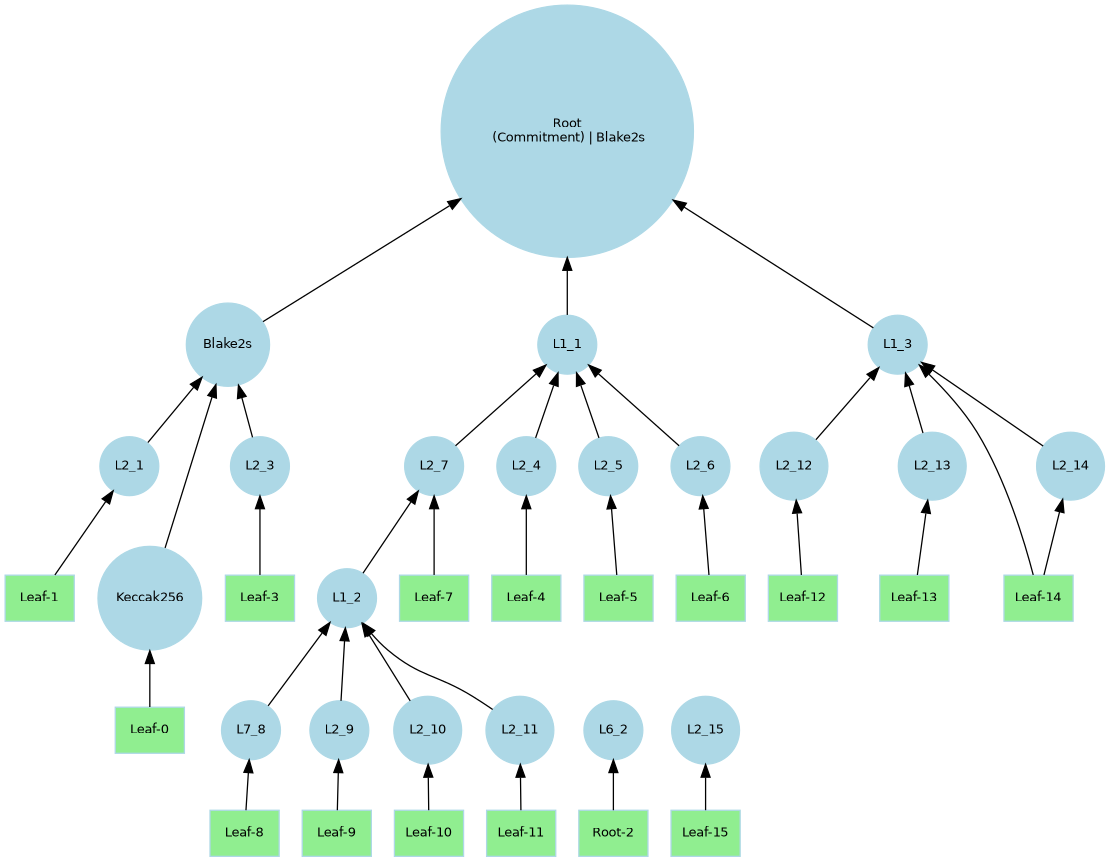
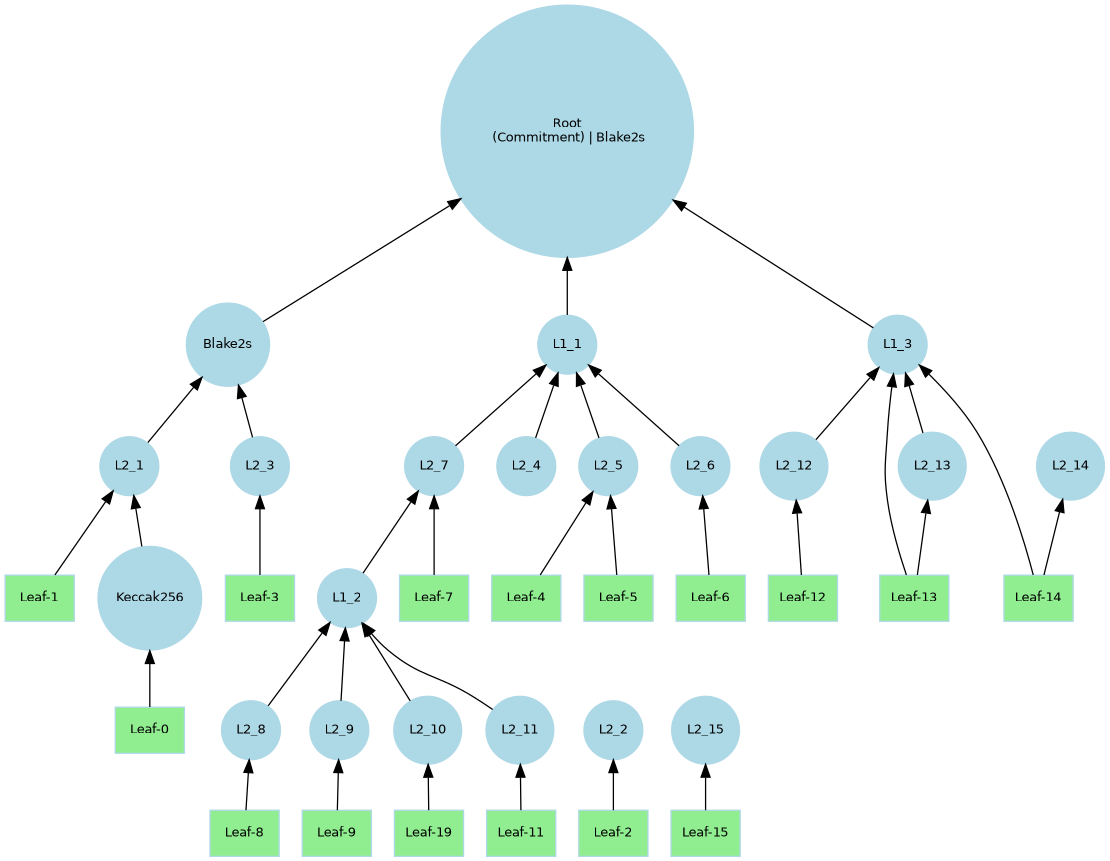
edge "L2_14" -> "L1_3": now "Leaf-13" -> "L1_3"
edge "Keccak256" -> "Blake2s": now "Keccak256" -> "L2_1"
edge "Leaf-4" -> "L2_4": now "Leaf-4" -> "L2_5"
node "L7_8": label "L7_8" -> "L2_8"
node "L6_2": label "L6_2" -> "L2_2"
node "Leaf-10": label "Leaf-10" -> "Leaf-19"
node "Root-2": label "Root-2" -> "Leaf-2"
